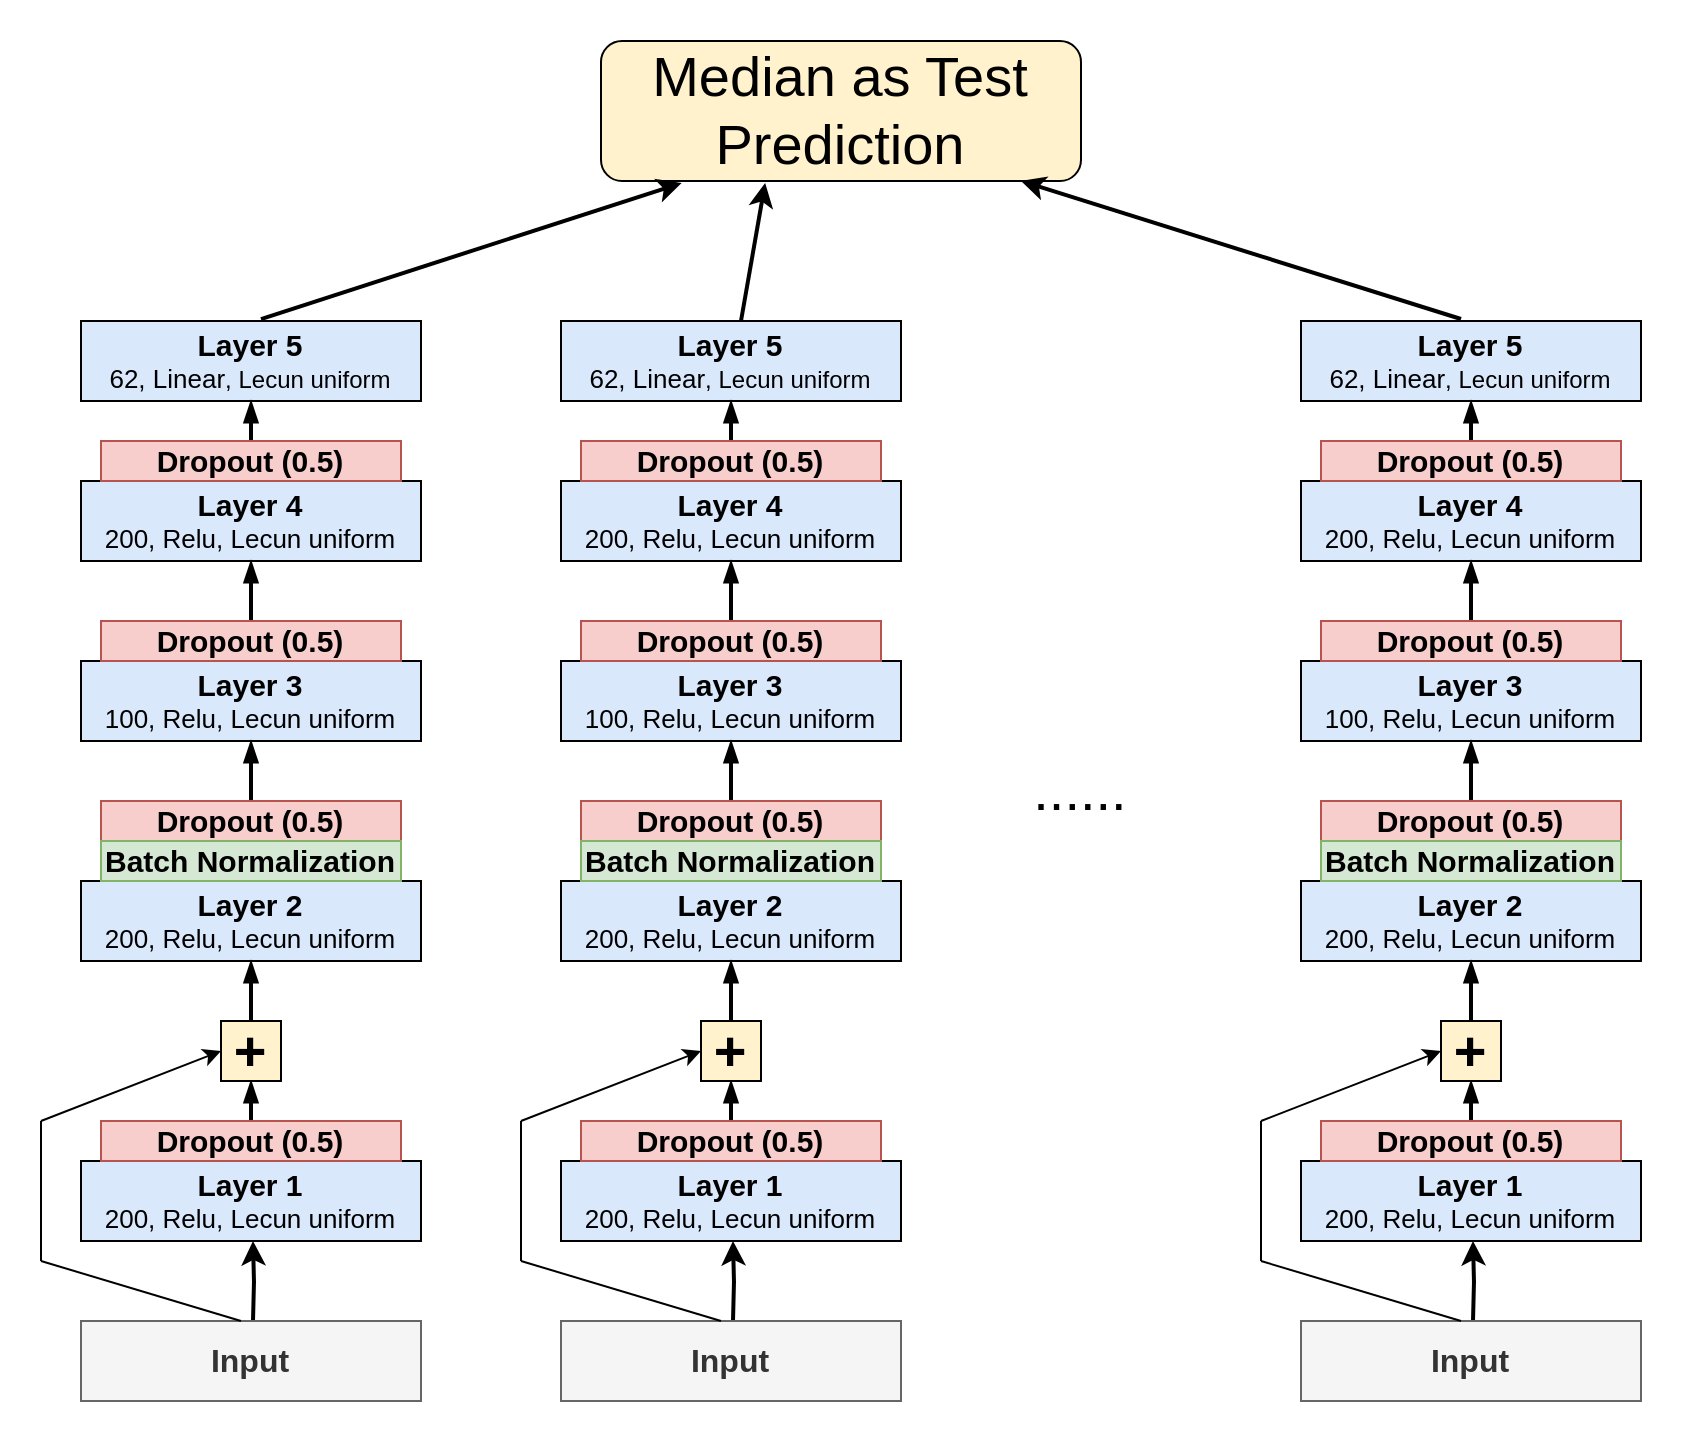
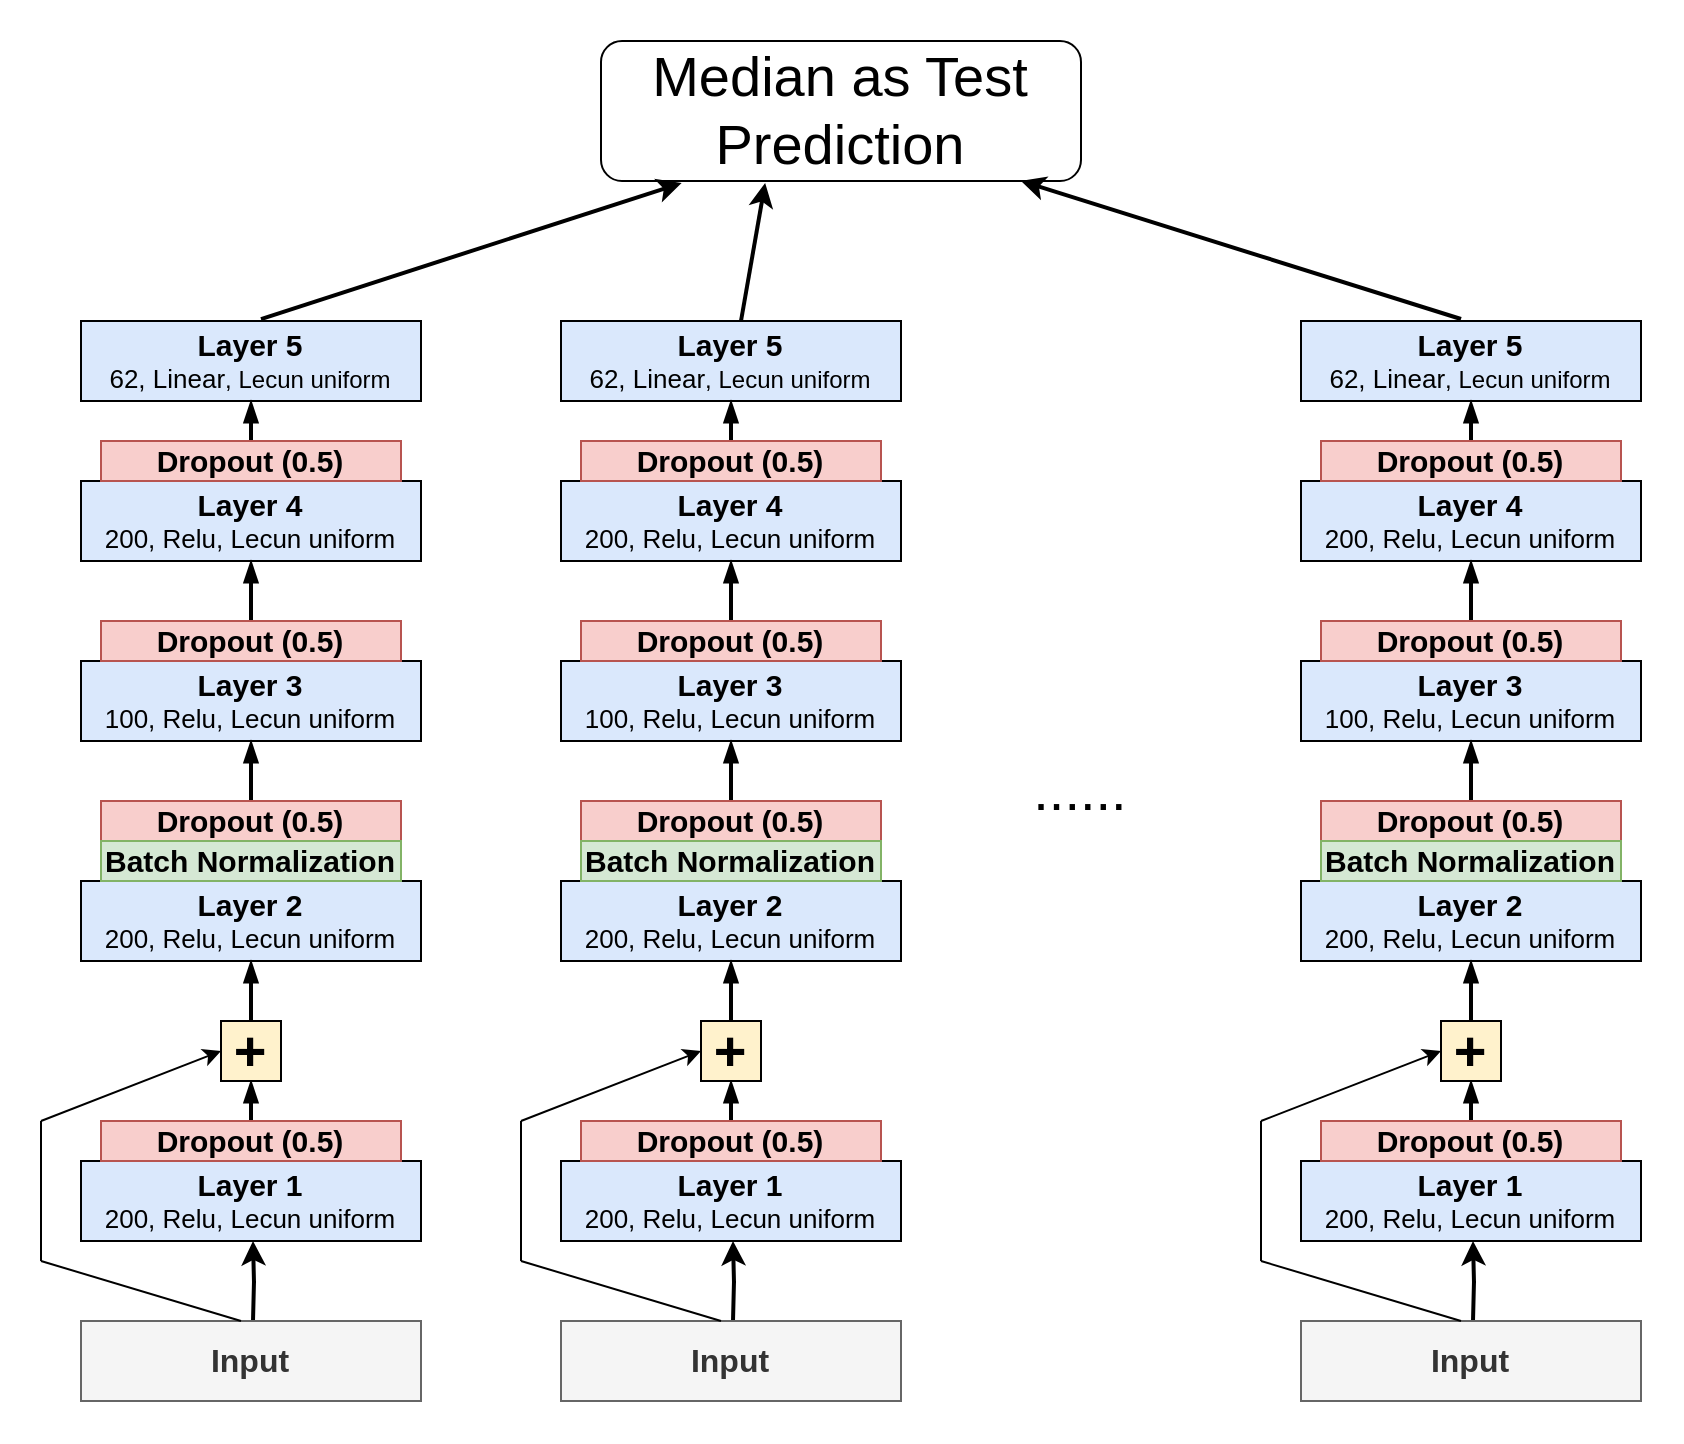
node "Median as Test Prediction": fillcolor #fff2cc -> #ffffff
